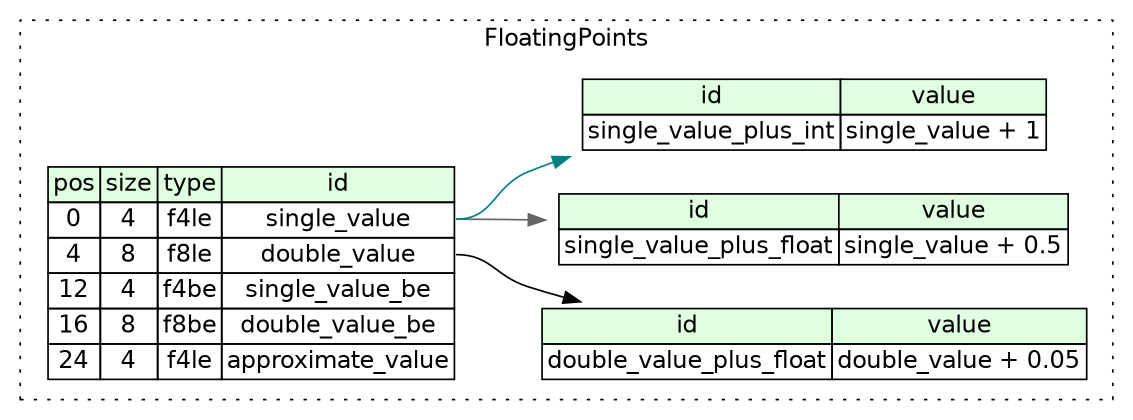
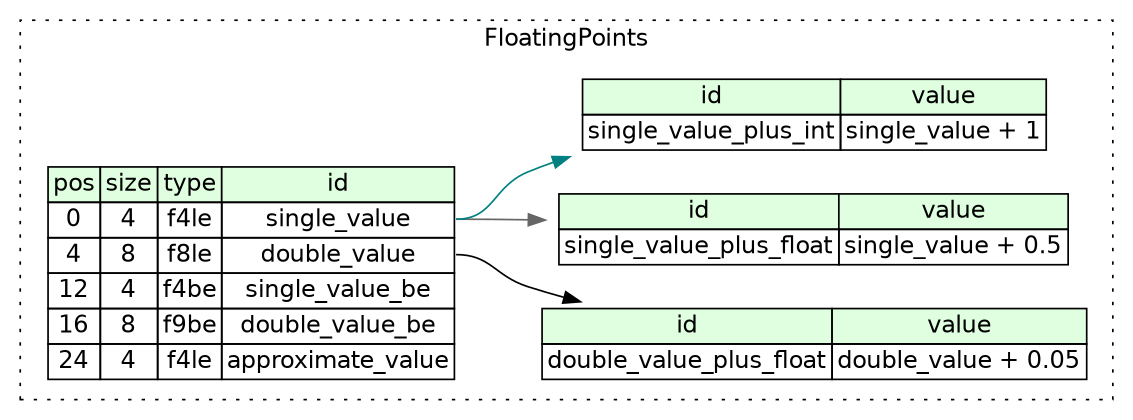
node "pos": text "f8be" -> "f9be"
